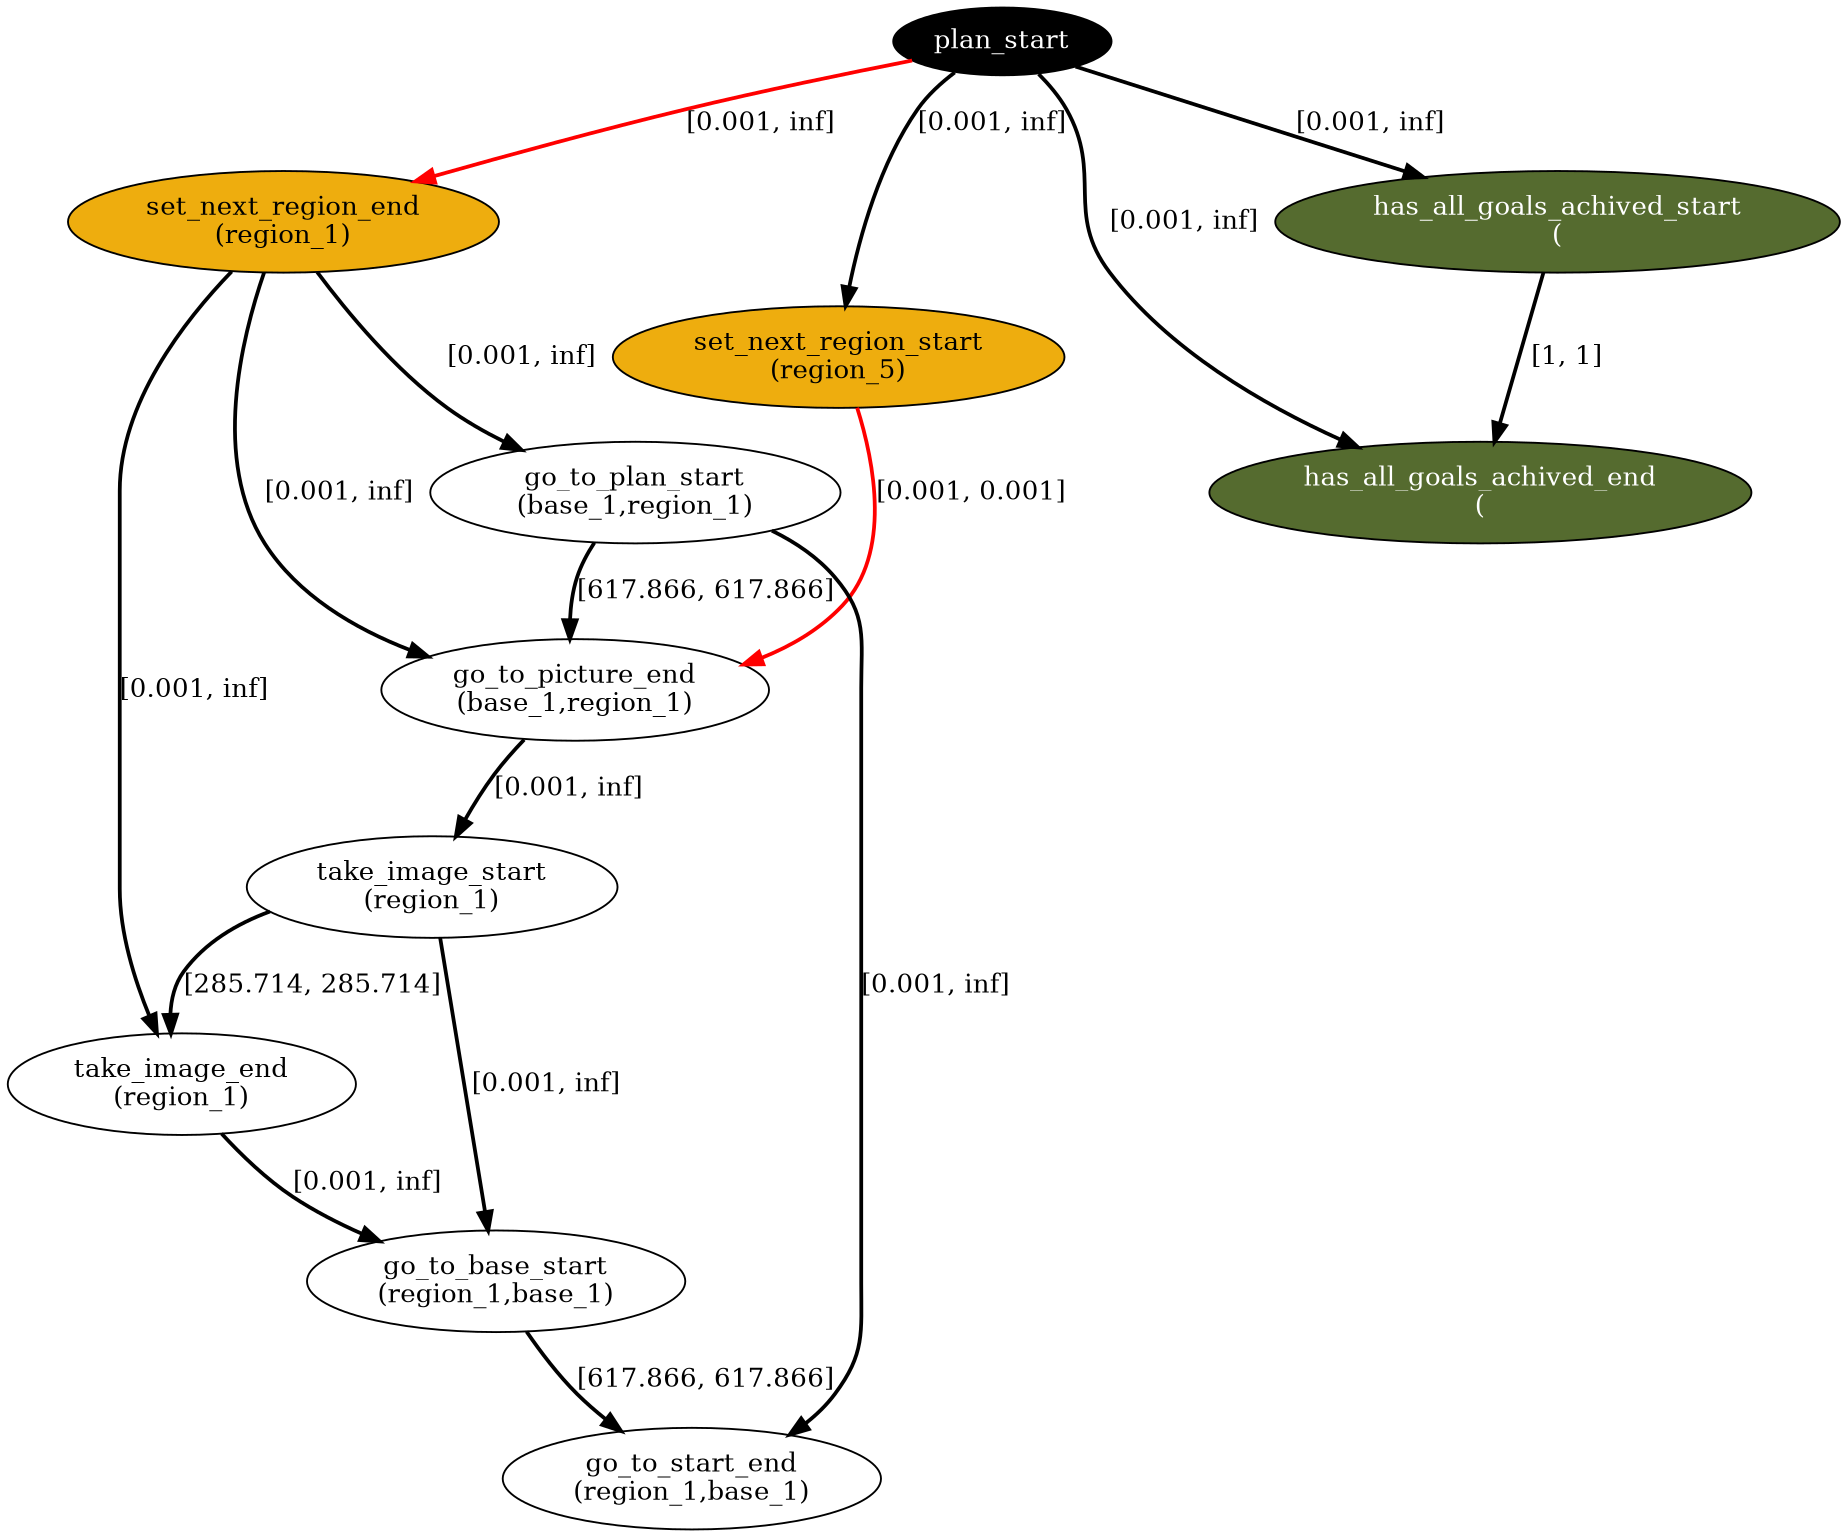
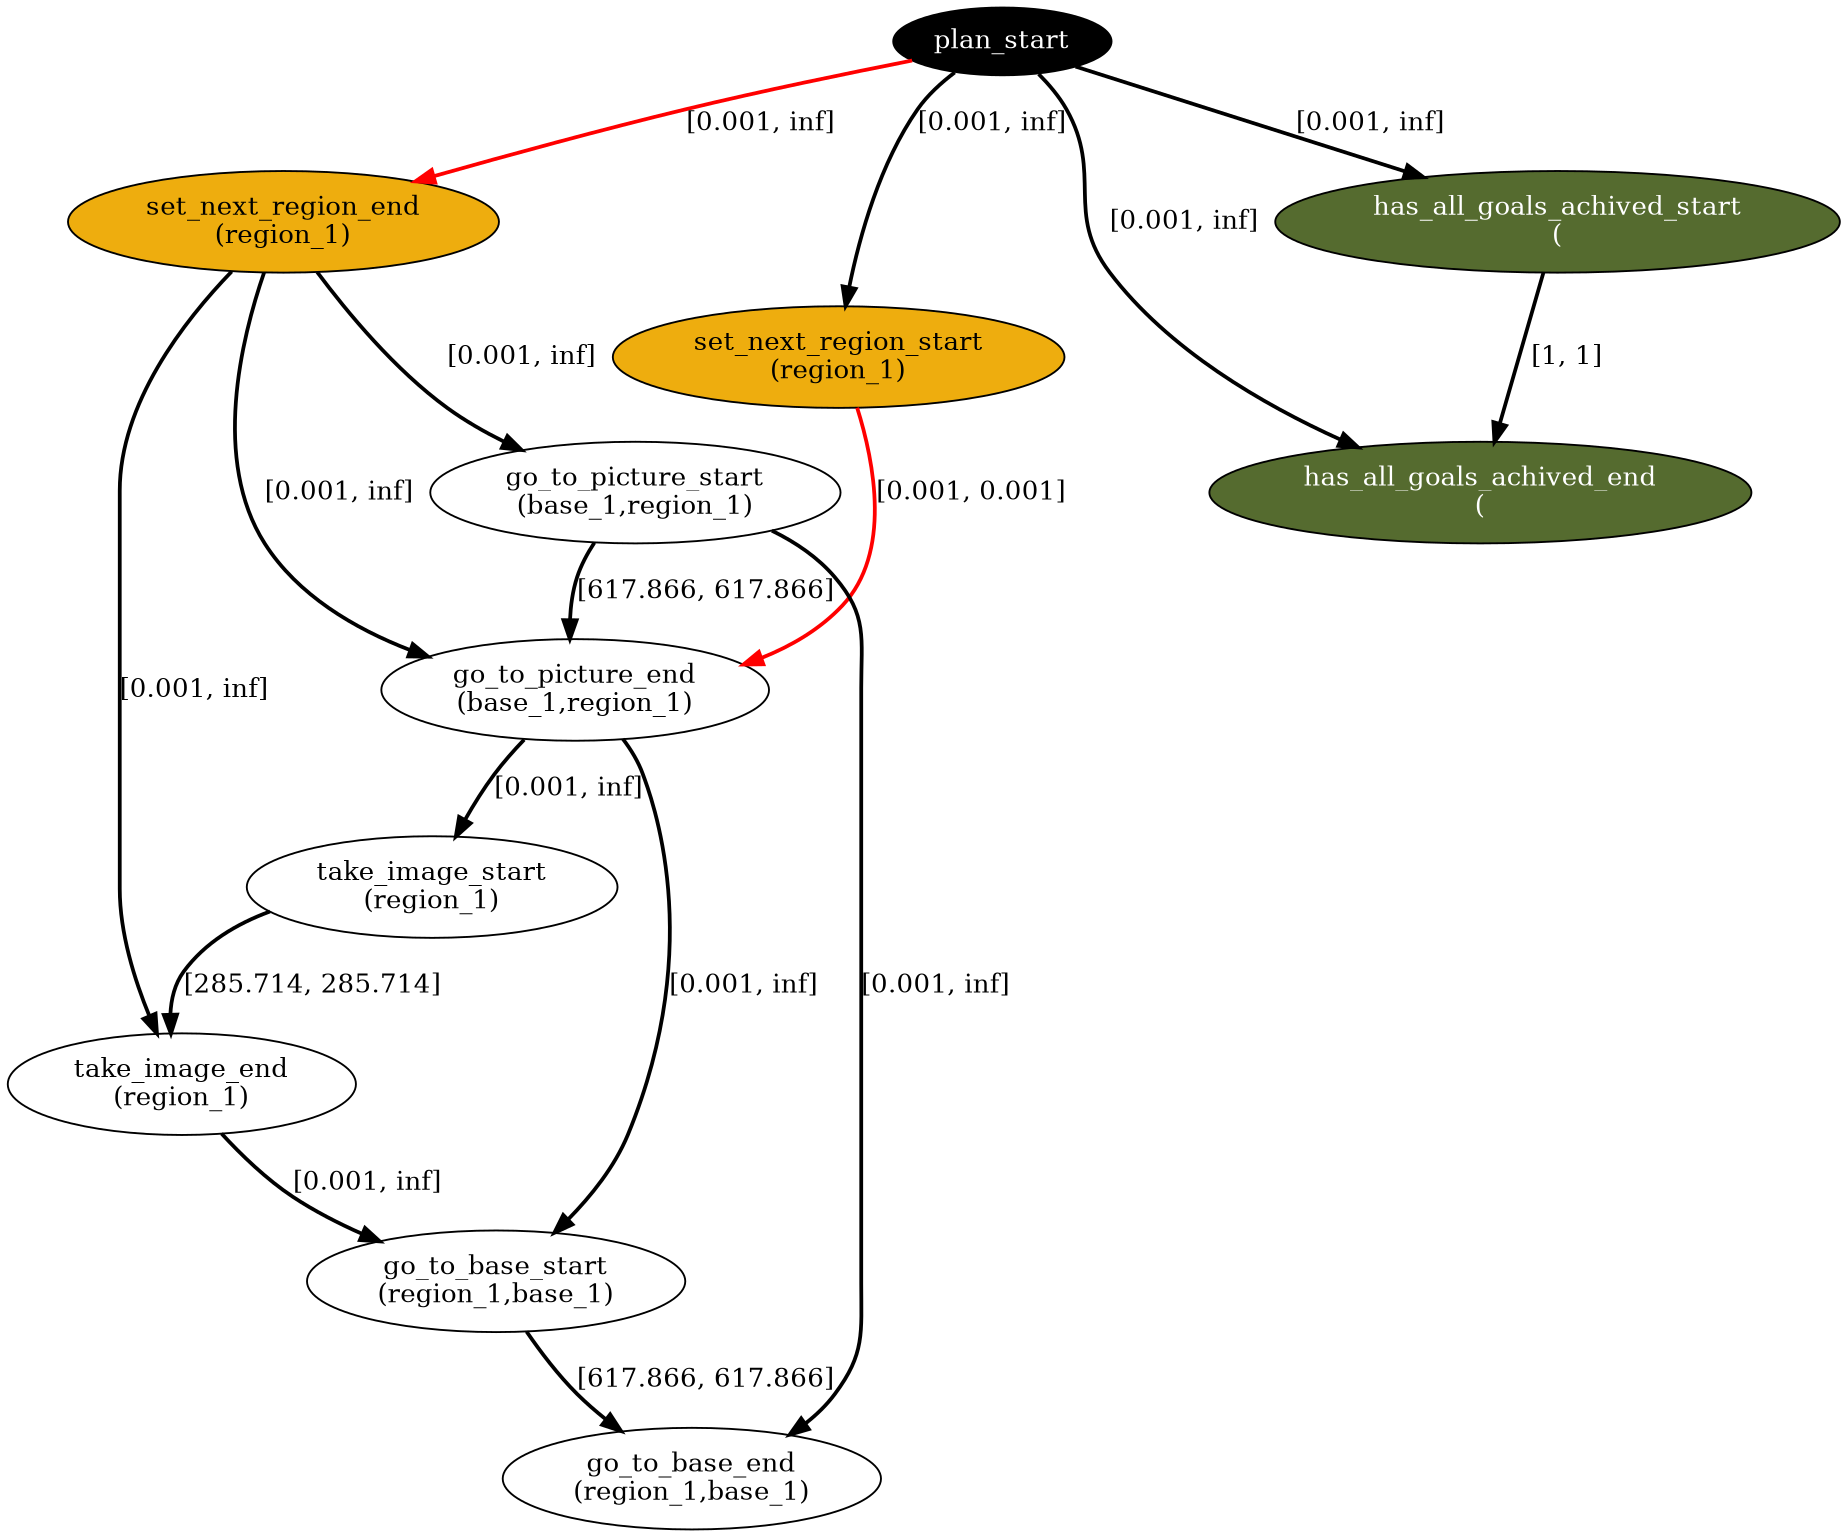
node "set_next_region_start (region_5)": label "set_next_region_start (region_5)" -> "set_next_region_start (region_1)"
node "go_to_plan_start (base_1,region_1)": label "go_to_plan_start (base_1,region_1)" -> "go_to_picture_start (base_1,region_1)"
edge "take_image_start (region_1)" -> "go_to_base_start (region_1,base_1)": now "go_to_picture_end (base_1,region_1)" -> "go_to_base_start (region_1,base_1)"
node "go_to_start_end (region_1,base_1)": label "go_to_start_end (region_1,base_1)" -> "go_to_base_end (region_1,base_1)"
